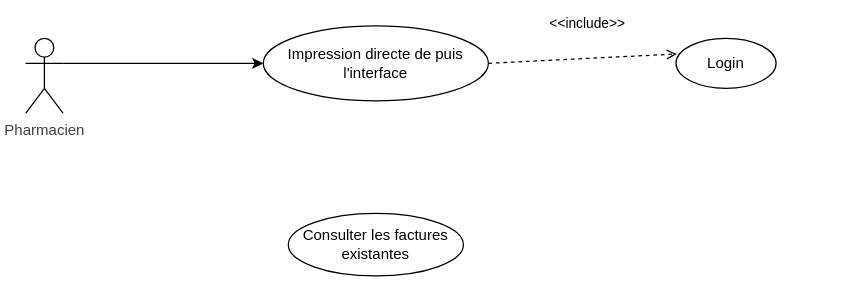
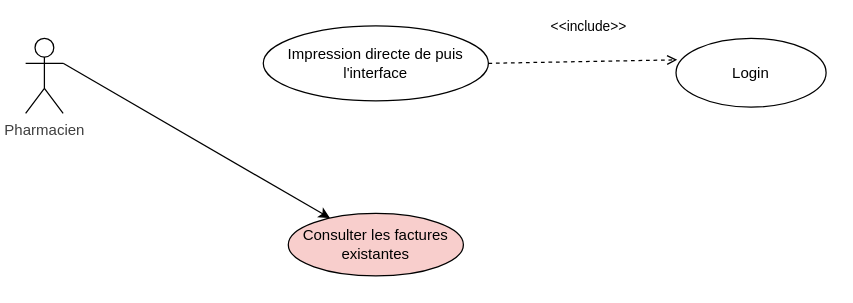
edge "Pharmacien" -> "Impression directe de puis l'interface": now "Pharmacien" -> "Consulter les factures existantes"
node "Login": size 100x50 -> 150x69
node "Consulter les factures existantes": fillcolor #ffffff -> #f8cecc
